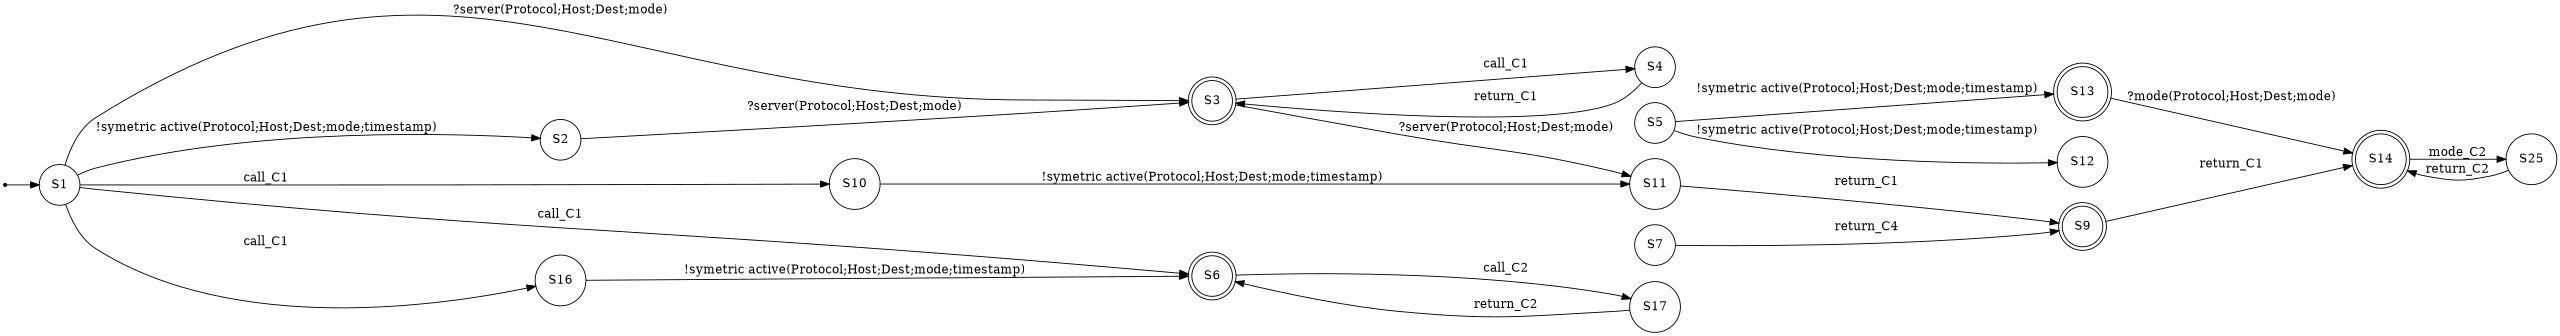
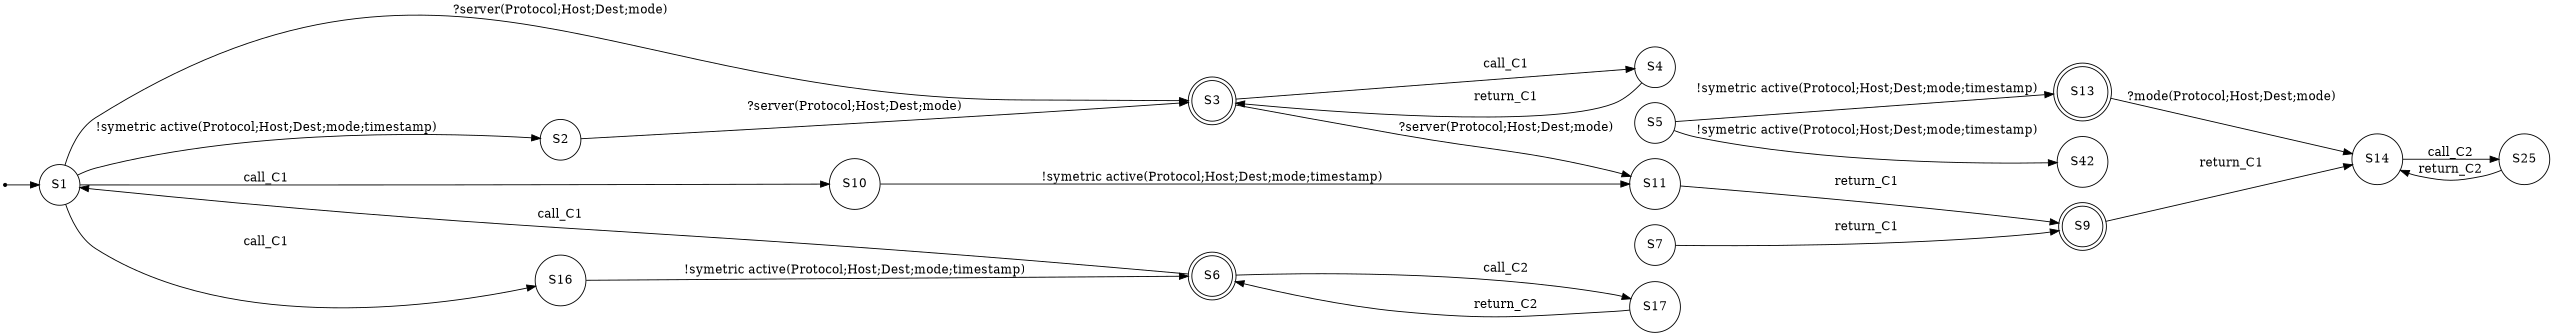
edge "S14" -> "S25": label "mode_C2" -> "call_C2"
node "S14": shape doublecircle -> circle
node "S12": label "S12" -> "S42"
edge "S7" -> "S9": label "return_C4" -> "return_C1"
edge "S1" -> "S6": reversed
